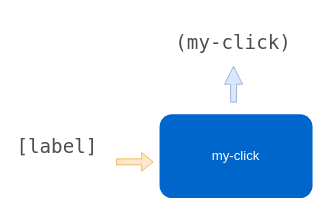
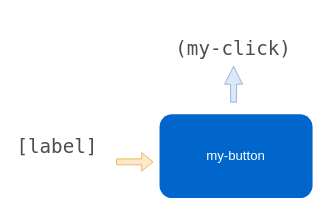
node "(my-click)": moved (234, 42) -> (234, 48)
node "my-click": label "my-click" -> "my-button"
